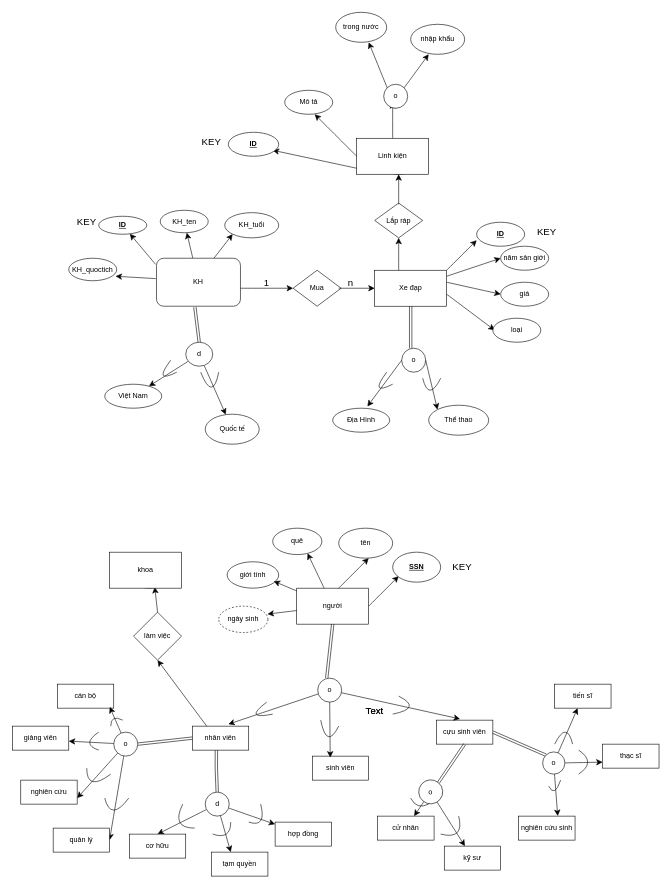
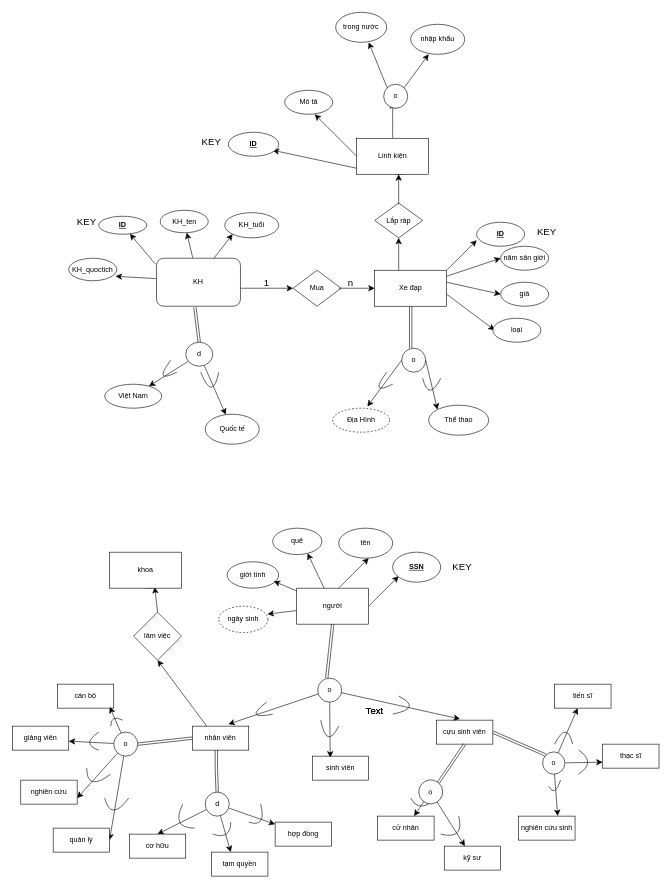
node "Địa Hình": style solid -> dashed
